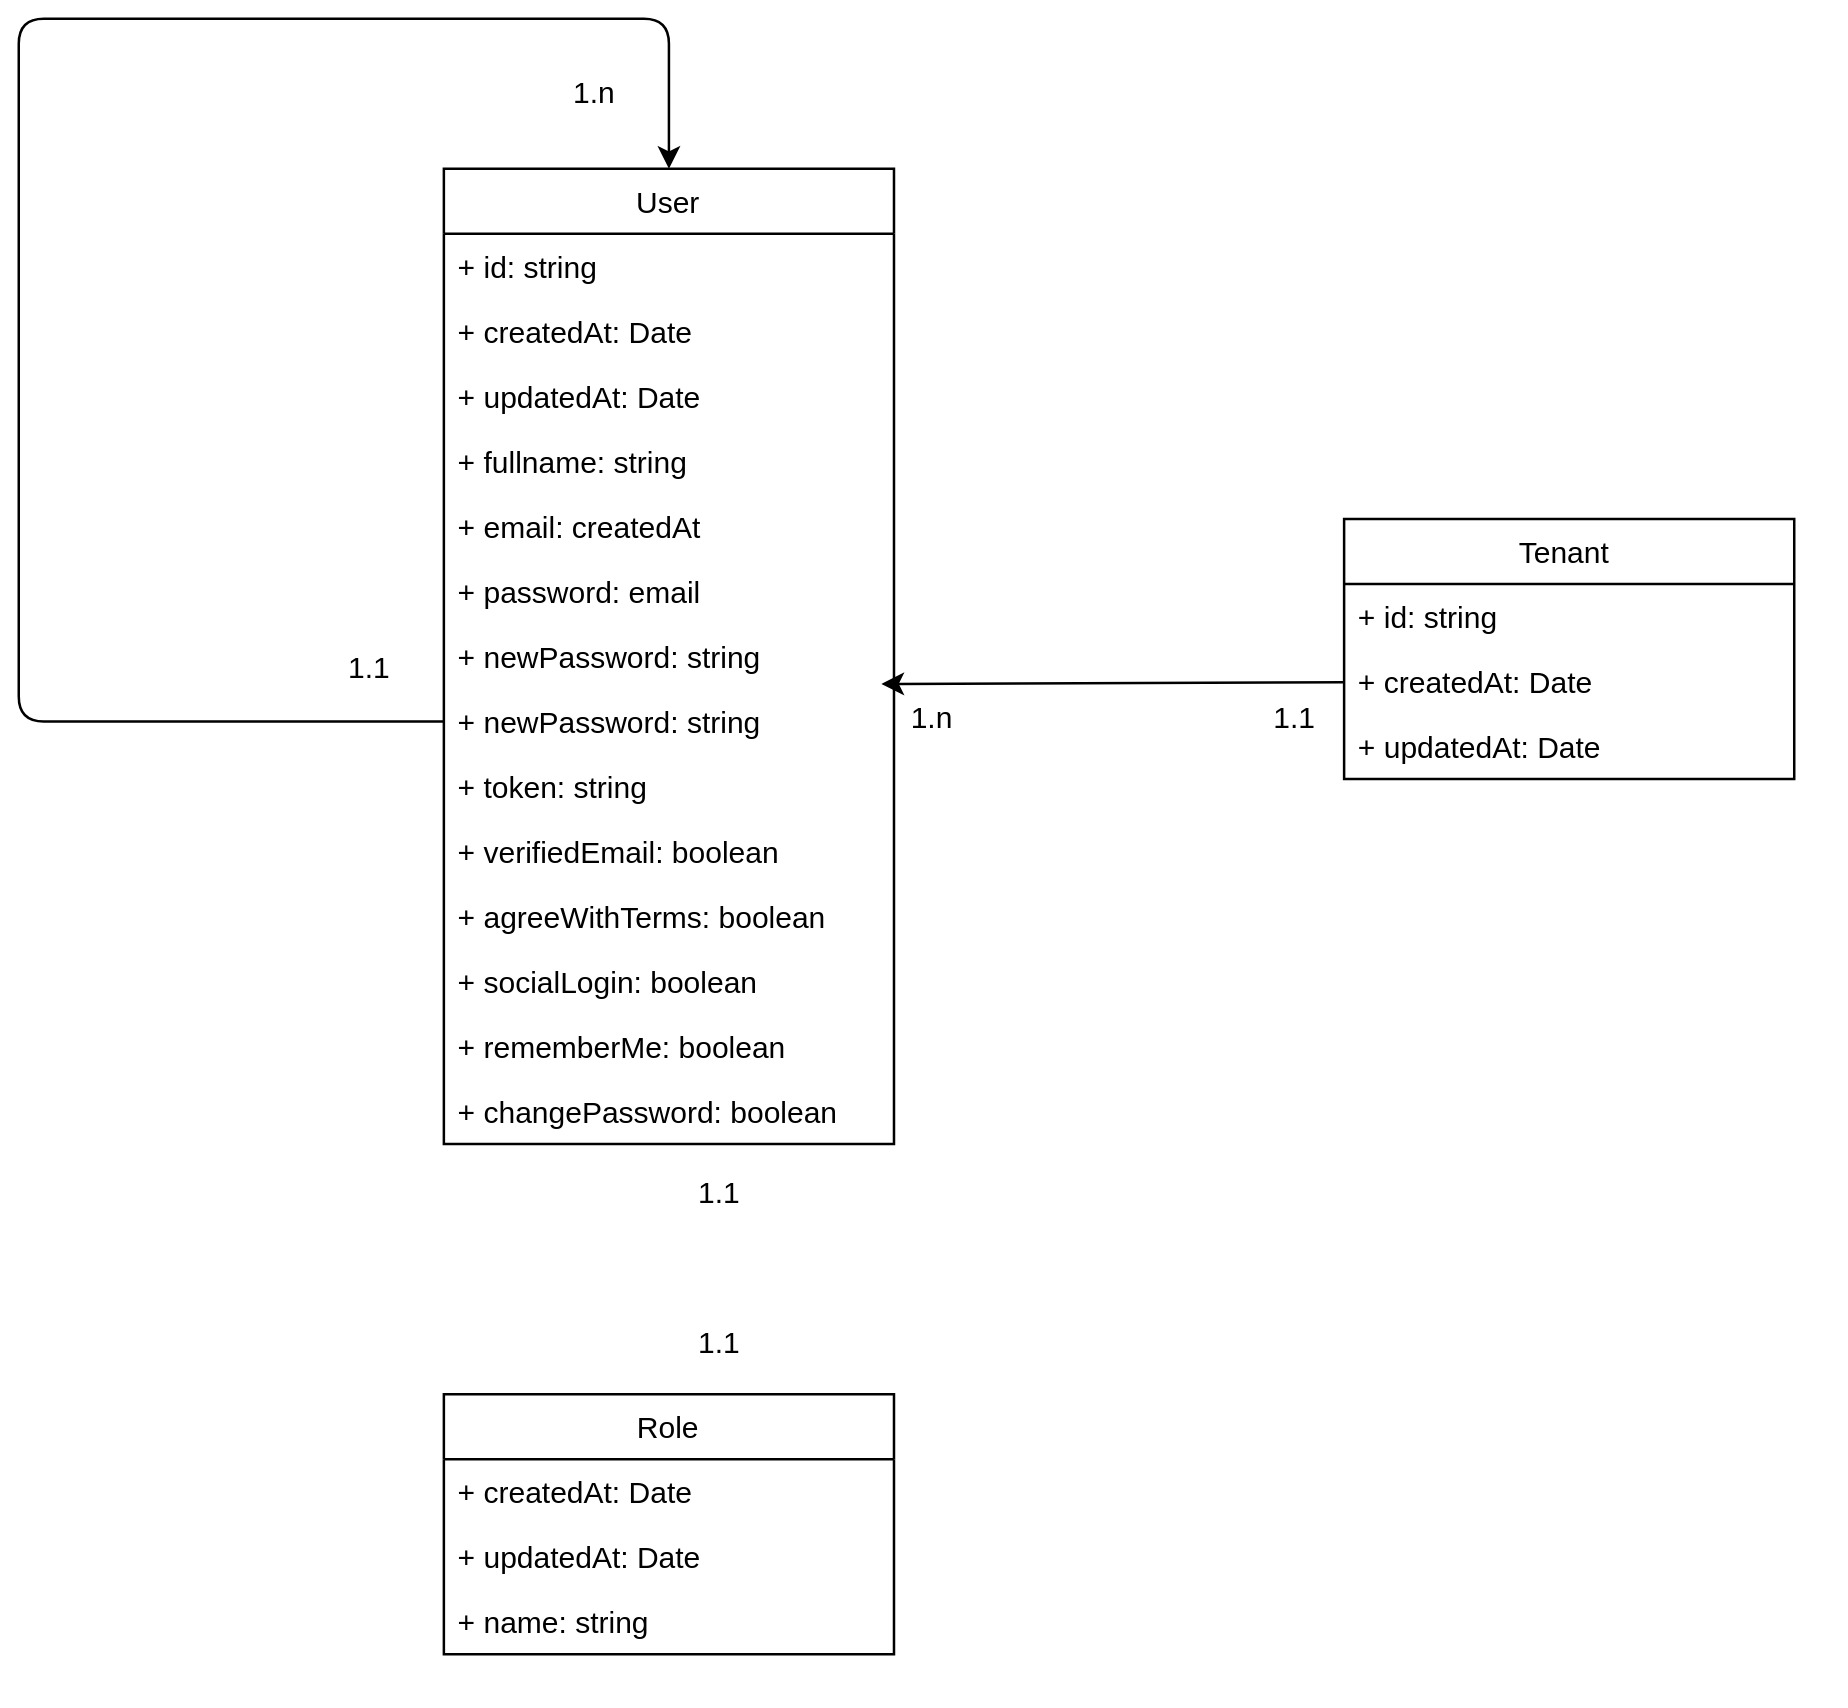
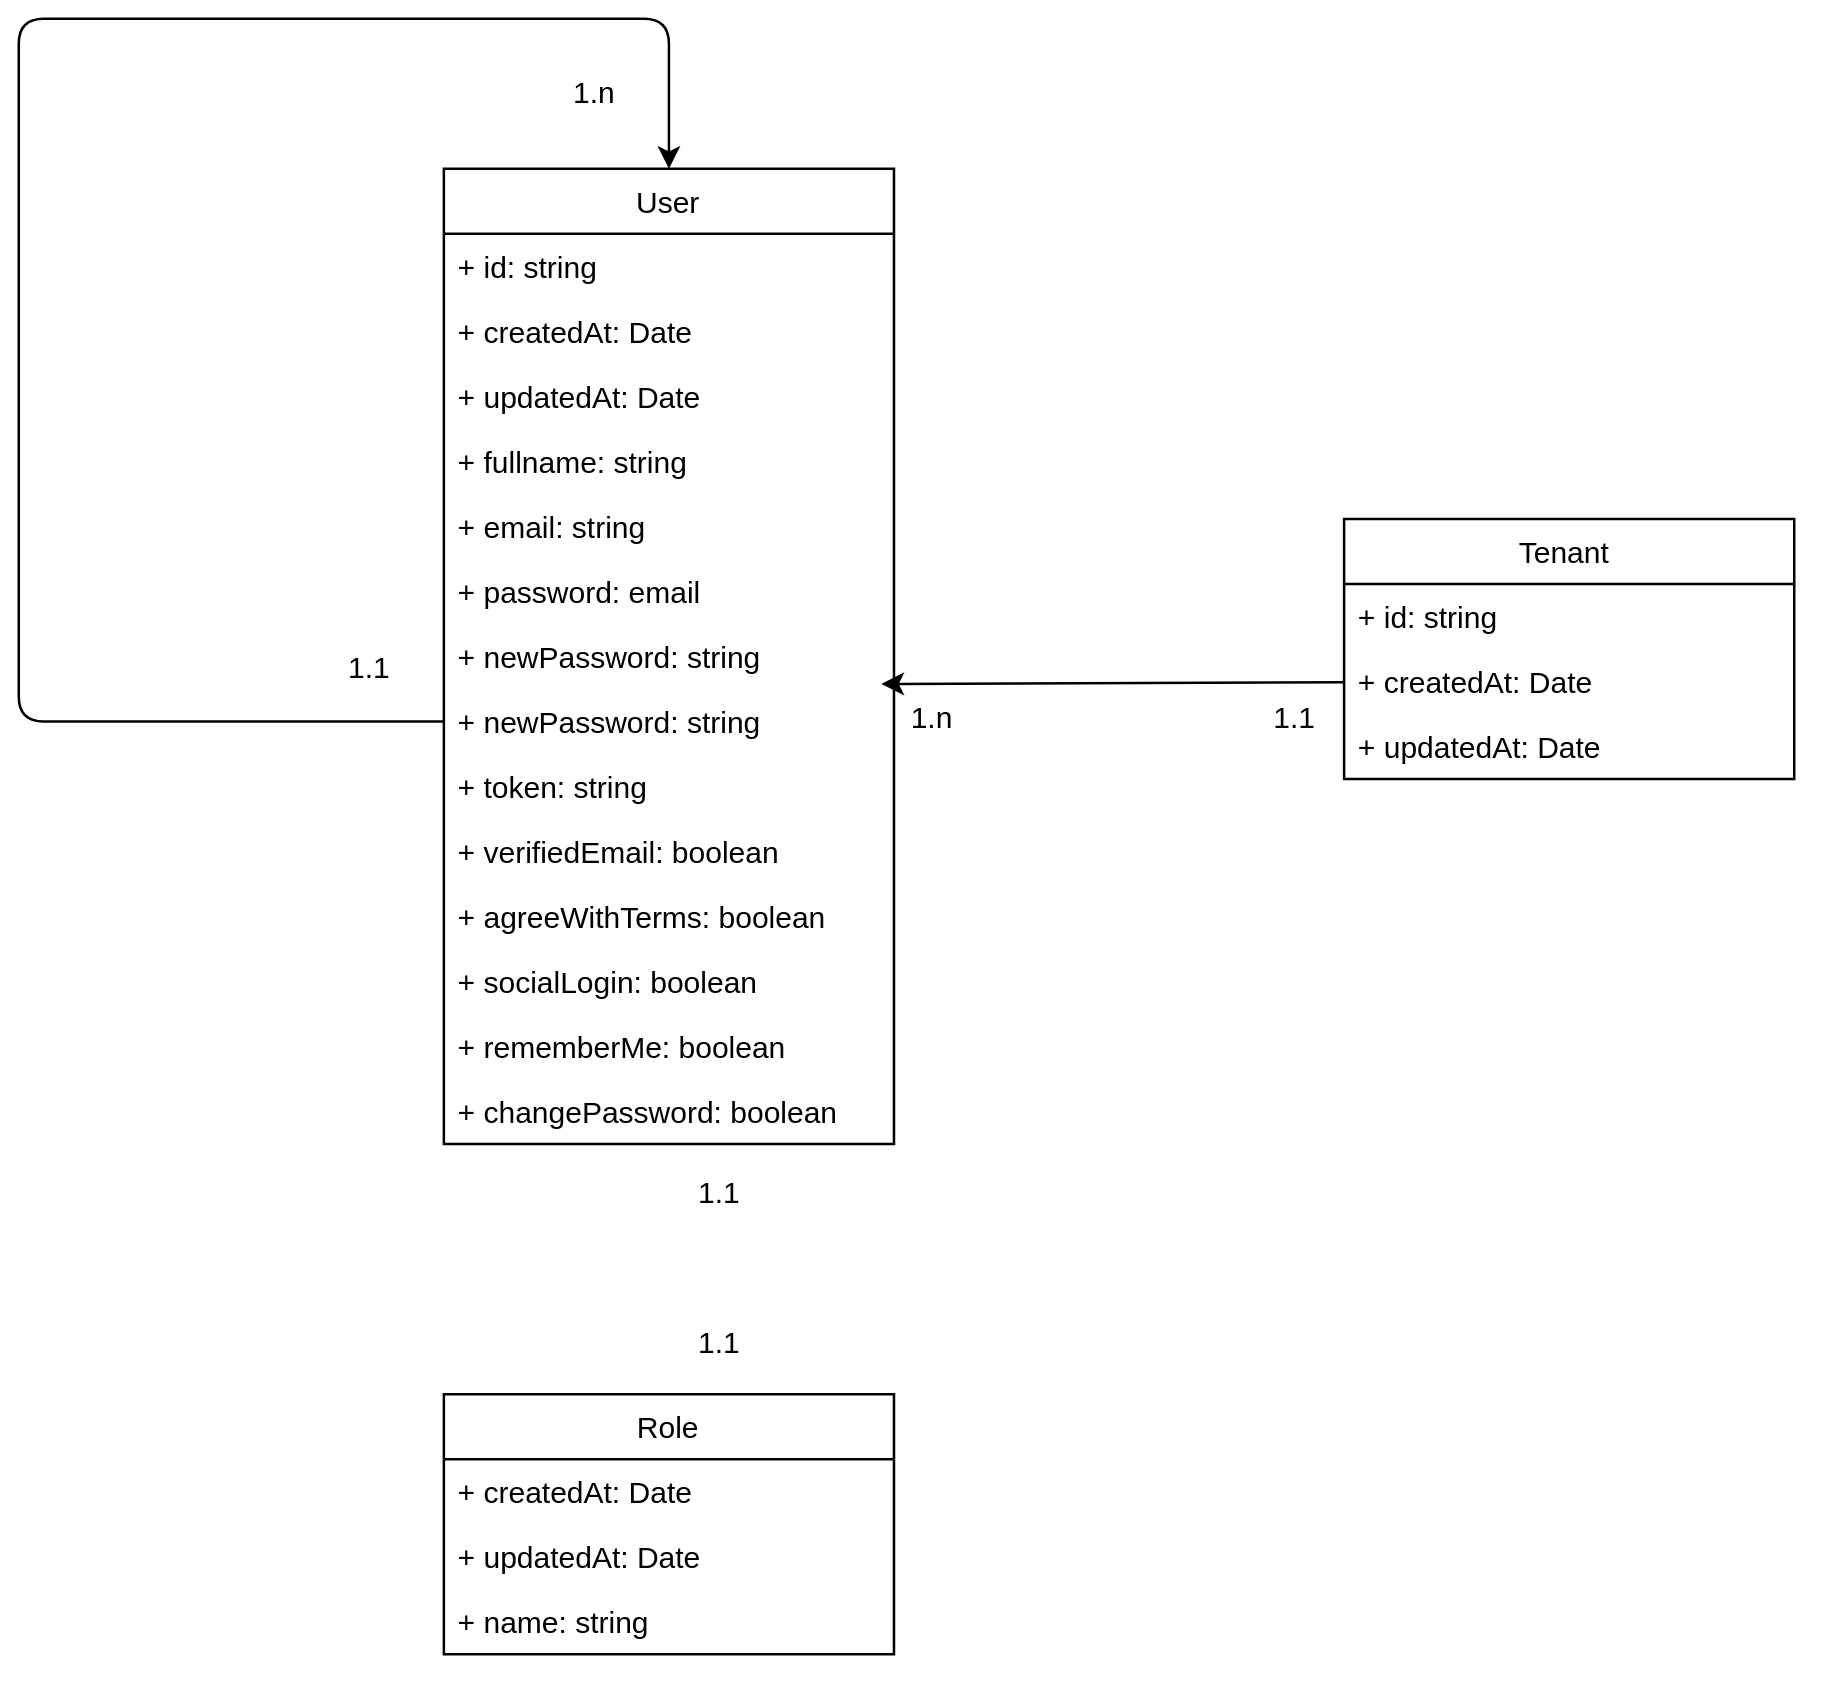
node "+ email: createdAt": label "+ email: createdAt" -> "+ email: string"
